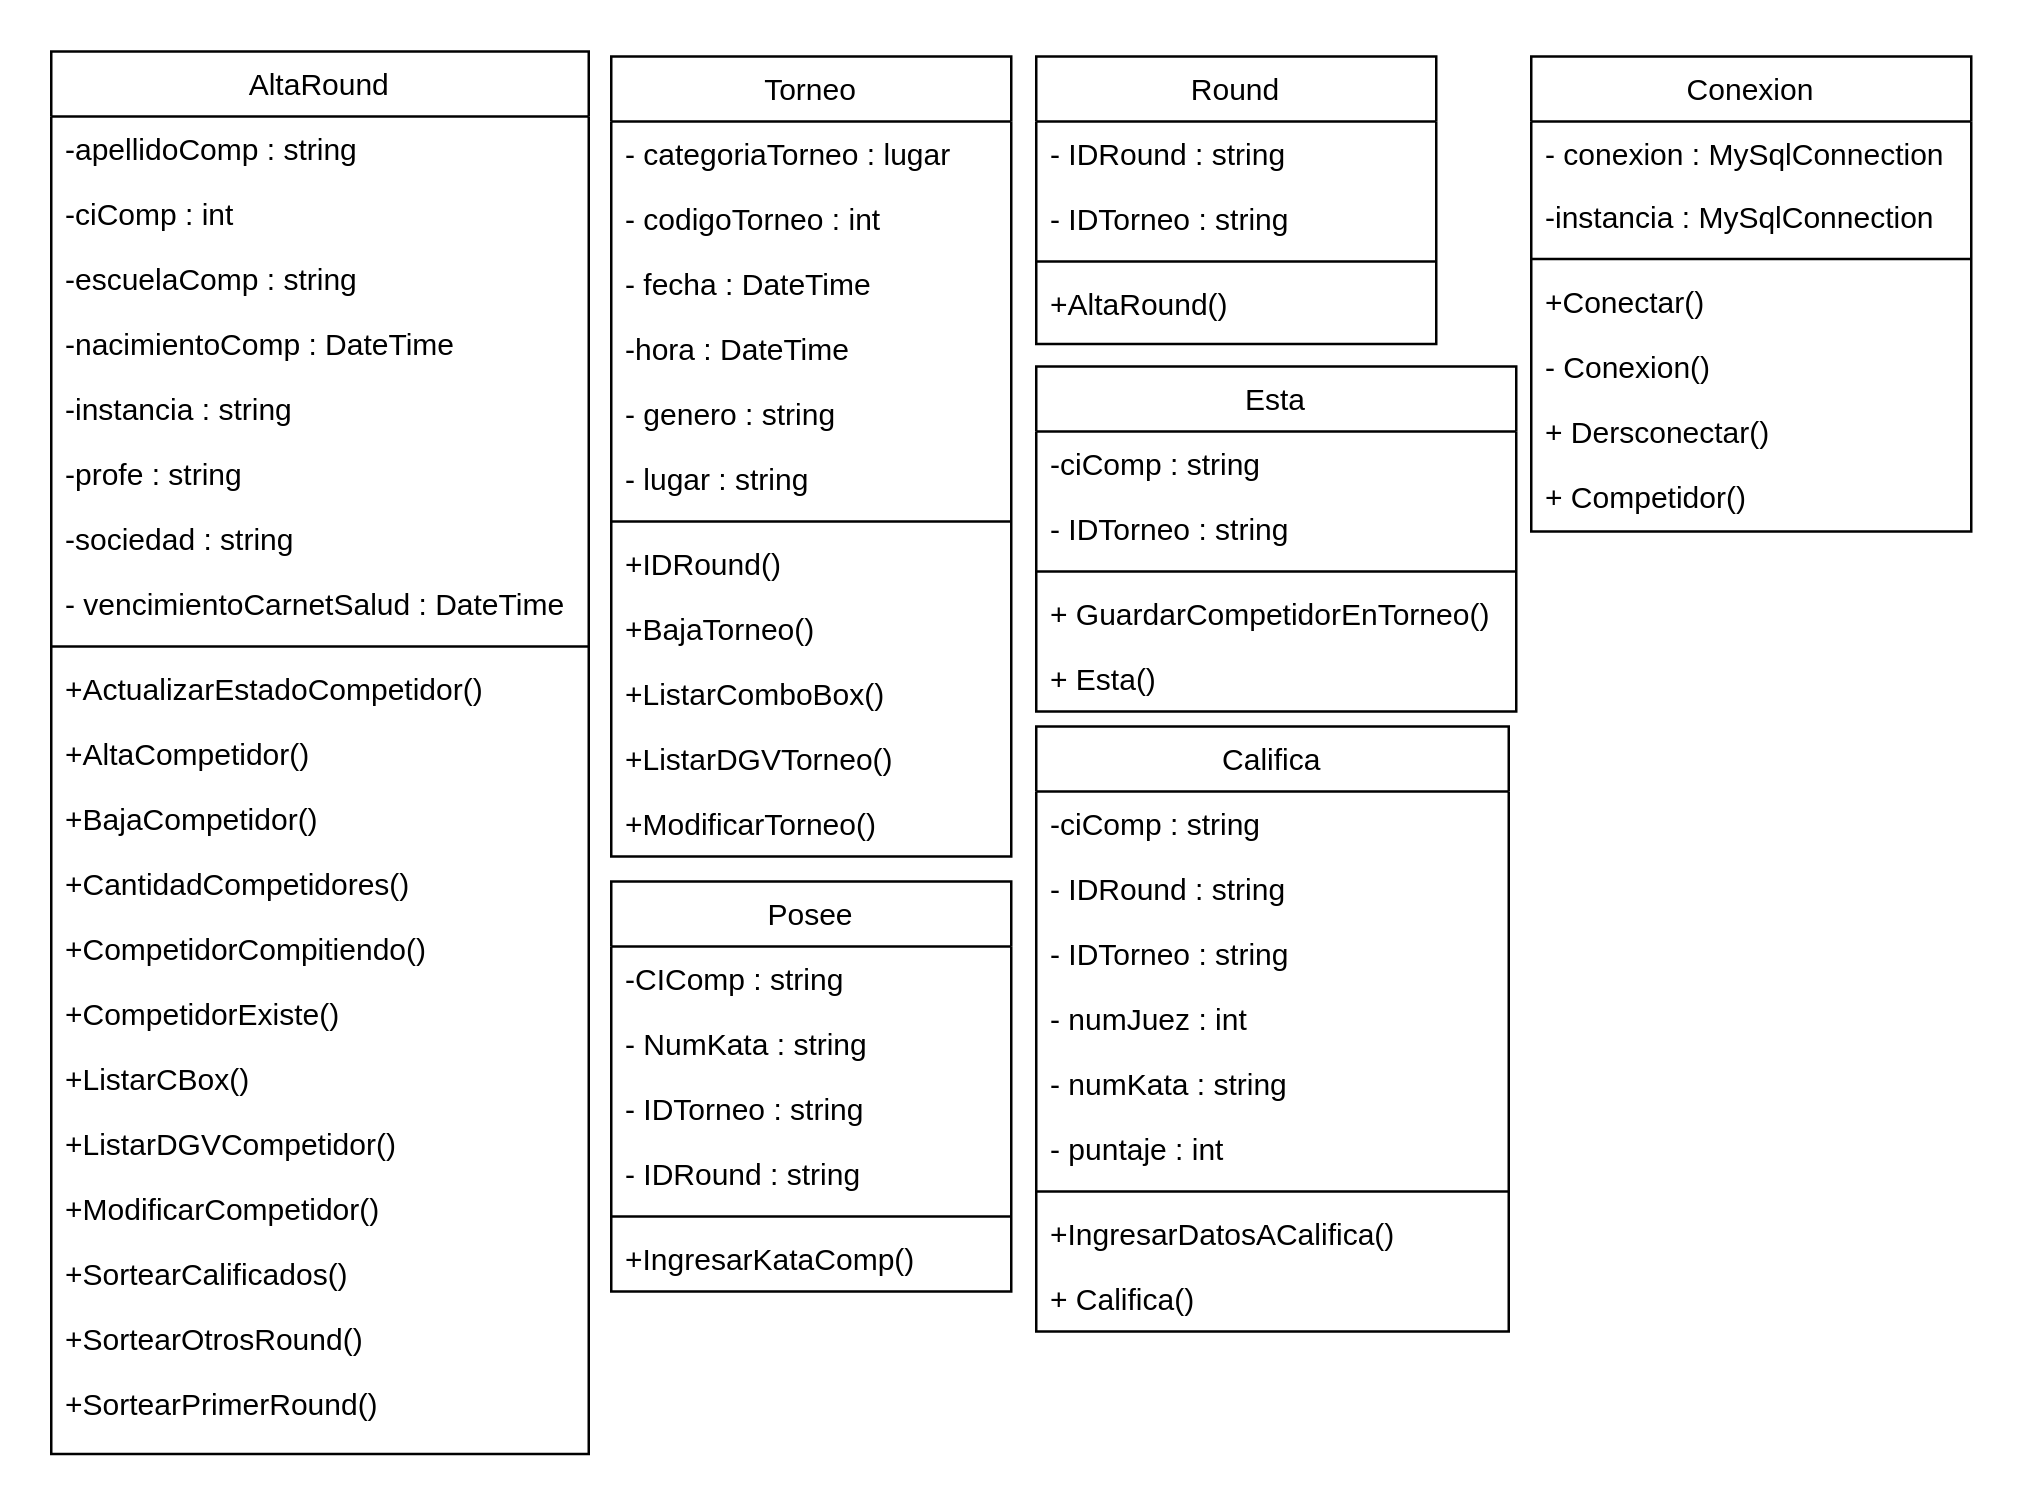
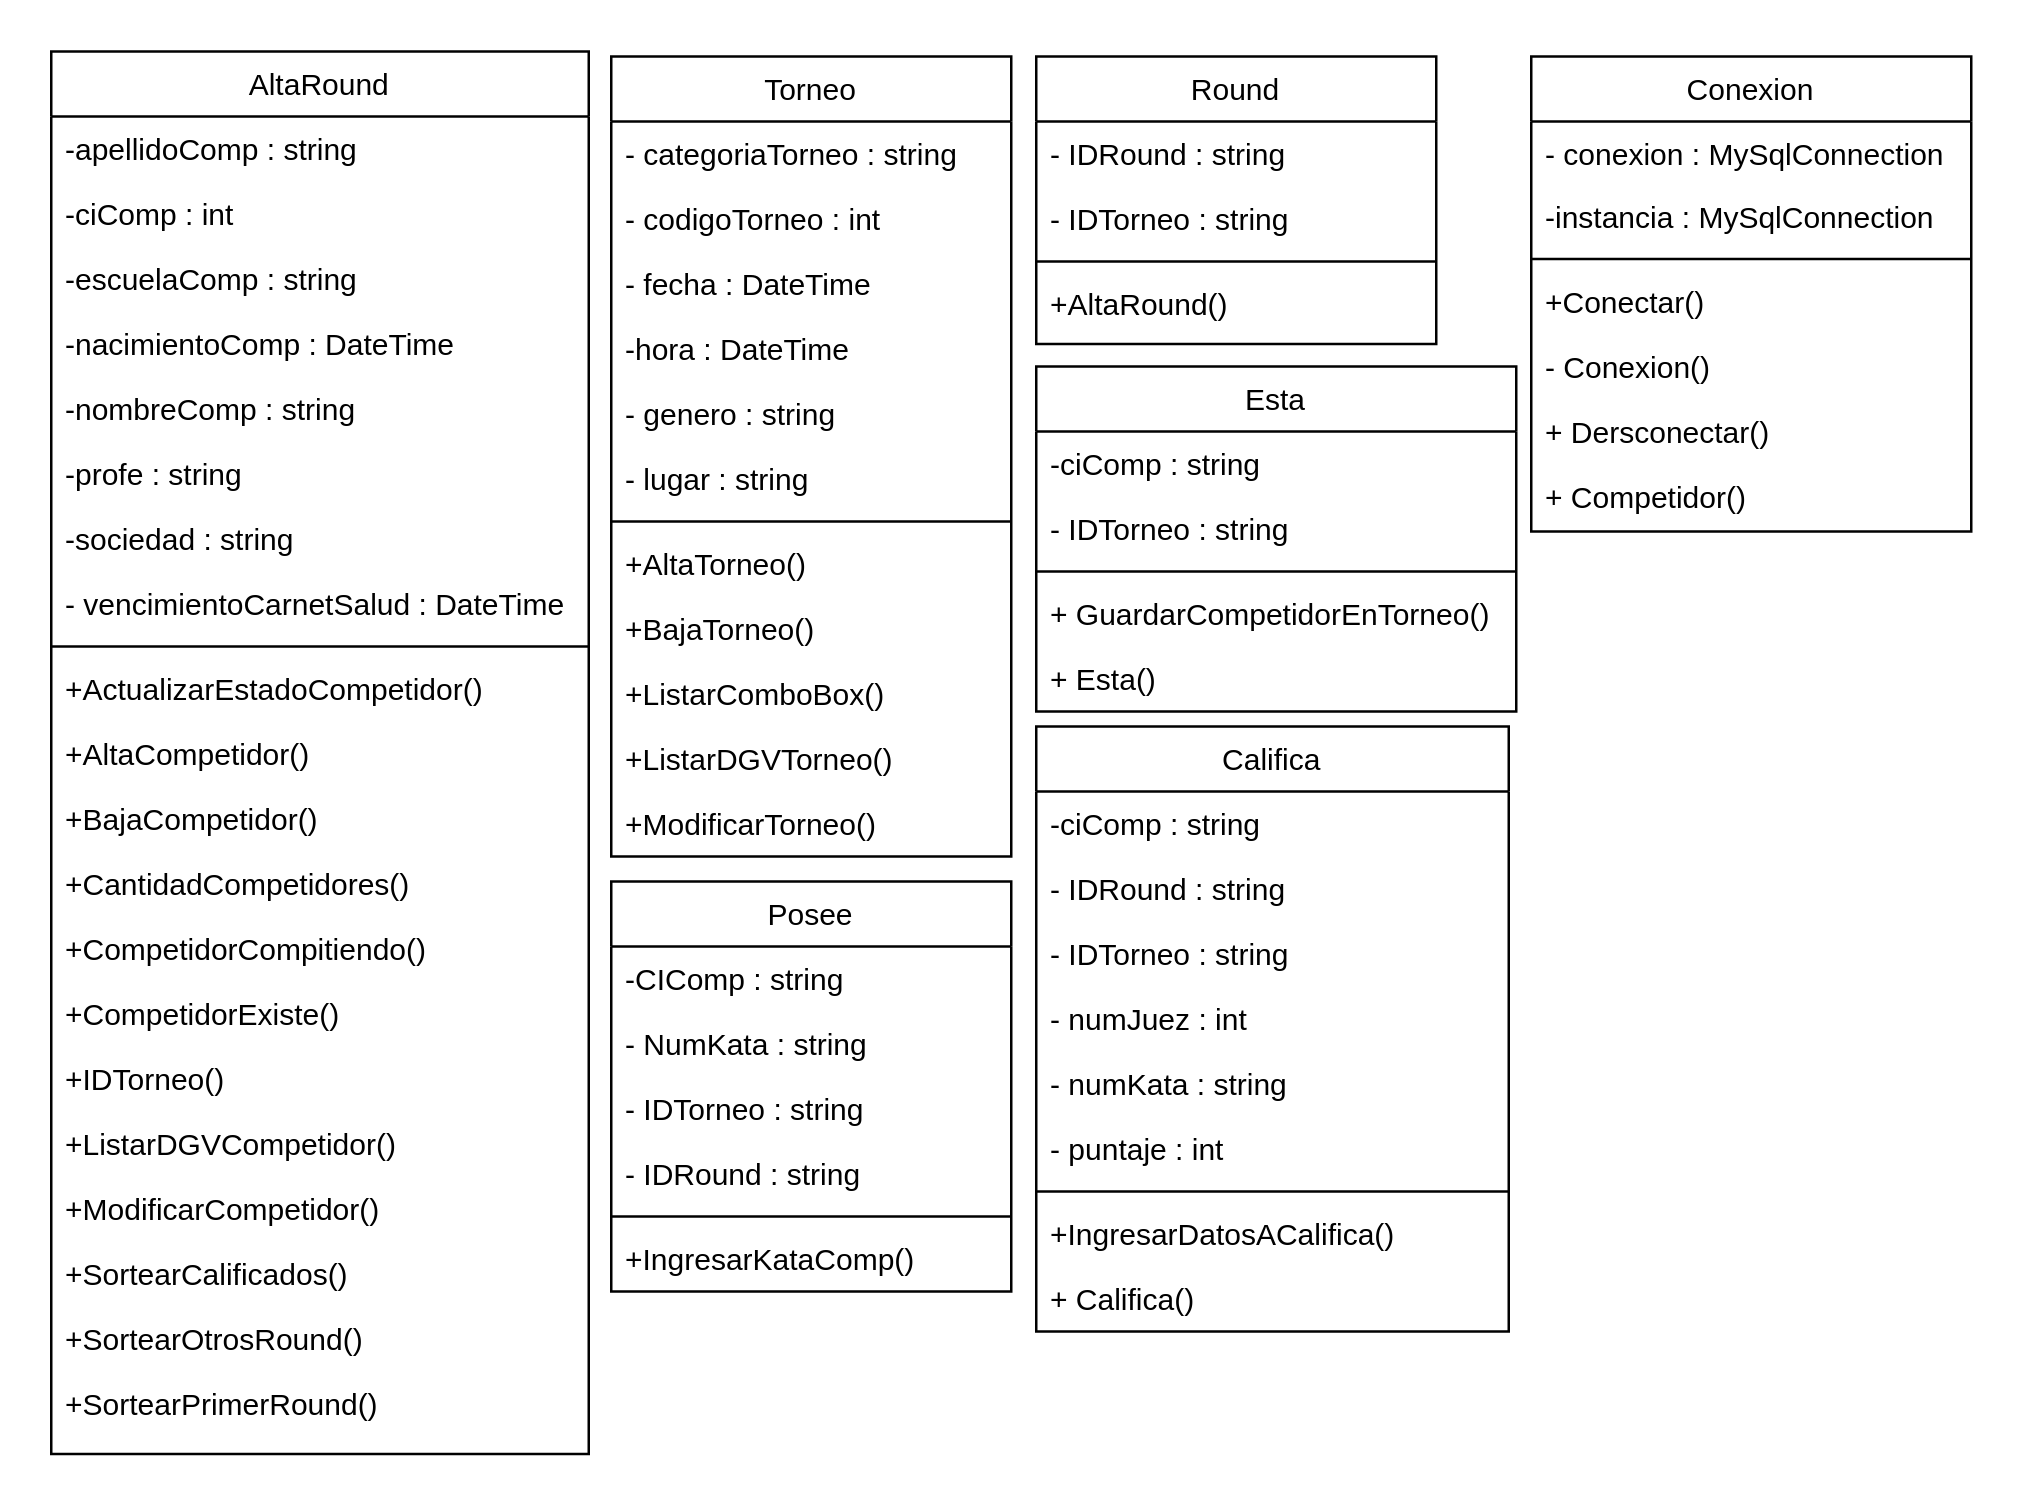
node "- categoriaTorneo : lugar": label "- categoriaTorneo : lugar" -> "- categoriaTorneo : string"
node "-instancia : string": label "-instancia : string" -> "-nombreComp : string"
node "+IDRound()": label "+IDRound()" -> "+AltaTorneo()"
node "+ListarCBox()": label "+ListarCBox()" -> "+IDTorneo()"
